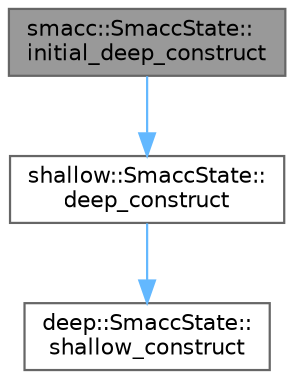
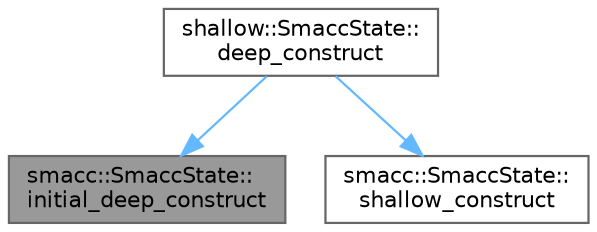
edge "smacc::SmaccState:: initial_deep_construct" -> "shallow::SmaccState:: deep_construct": reversed
node "deep::SmaccState:: shallow_construct": label "deep::SmaccState:: shallow_construct" -> "smacc::SmaccState:: shallow_construct"
